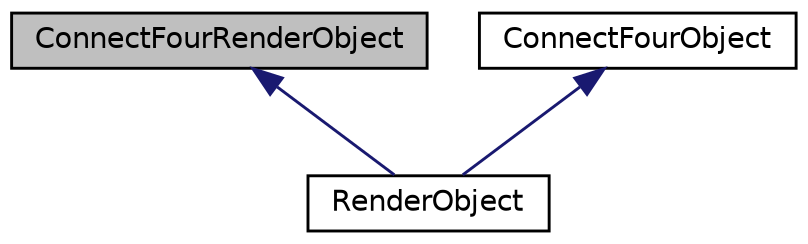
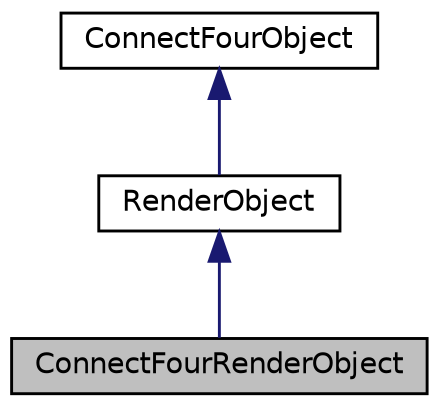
edge "RenderObject" -> "ConnectFourRenderObject": reversed
